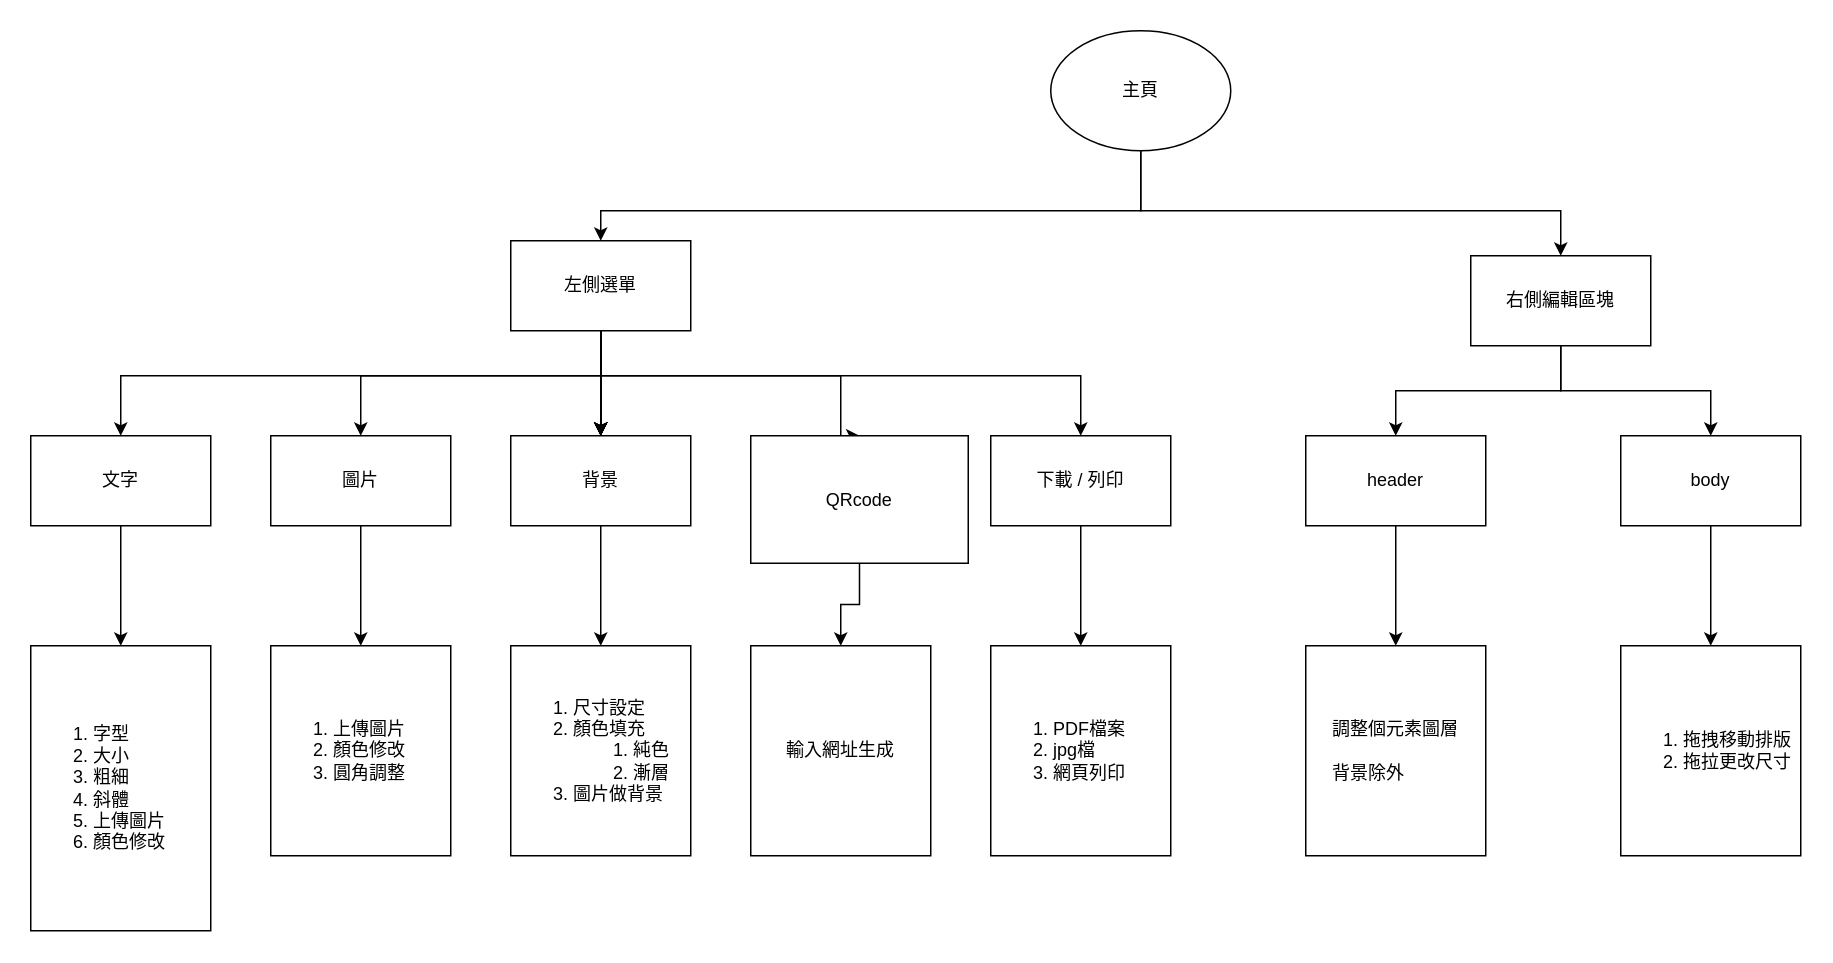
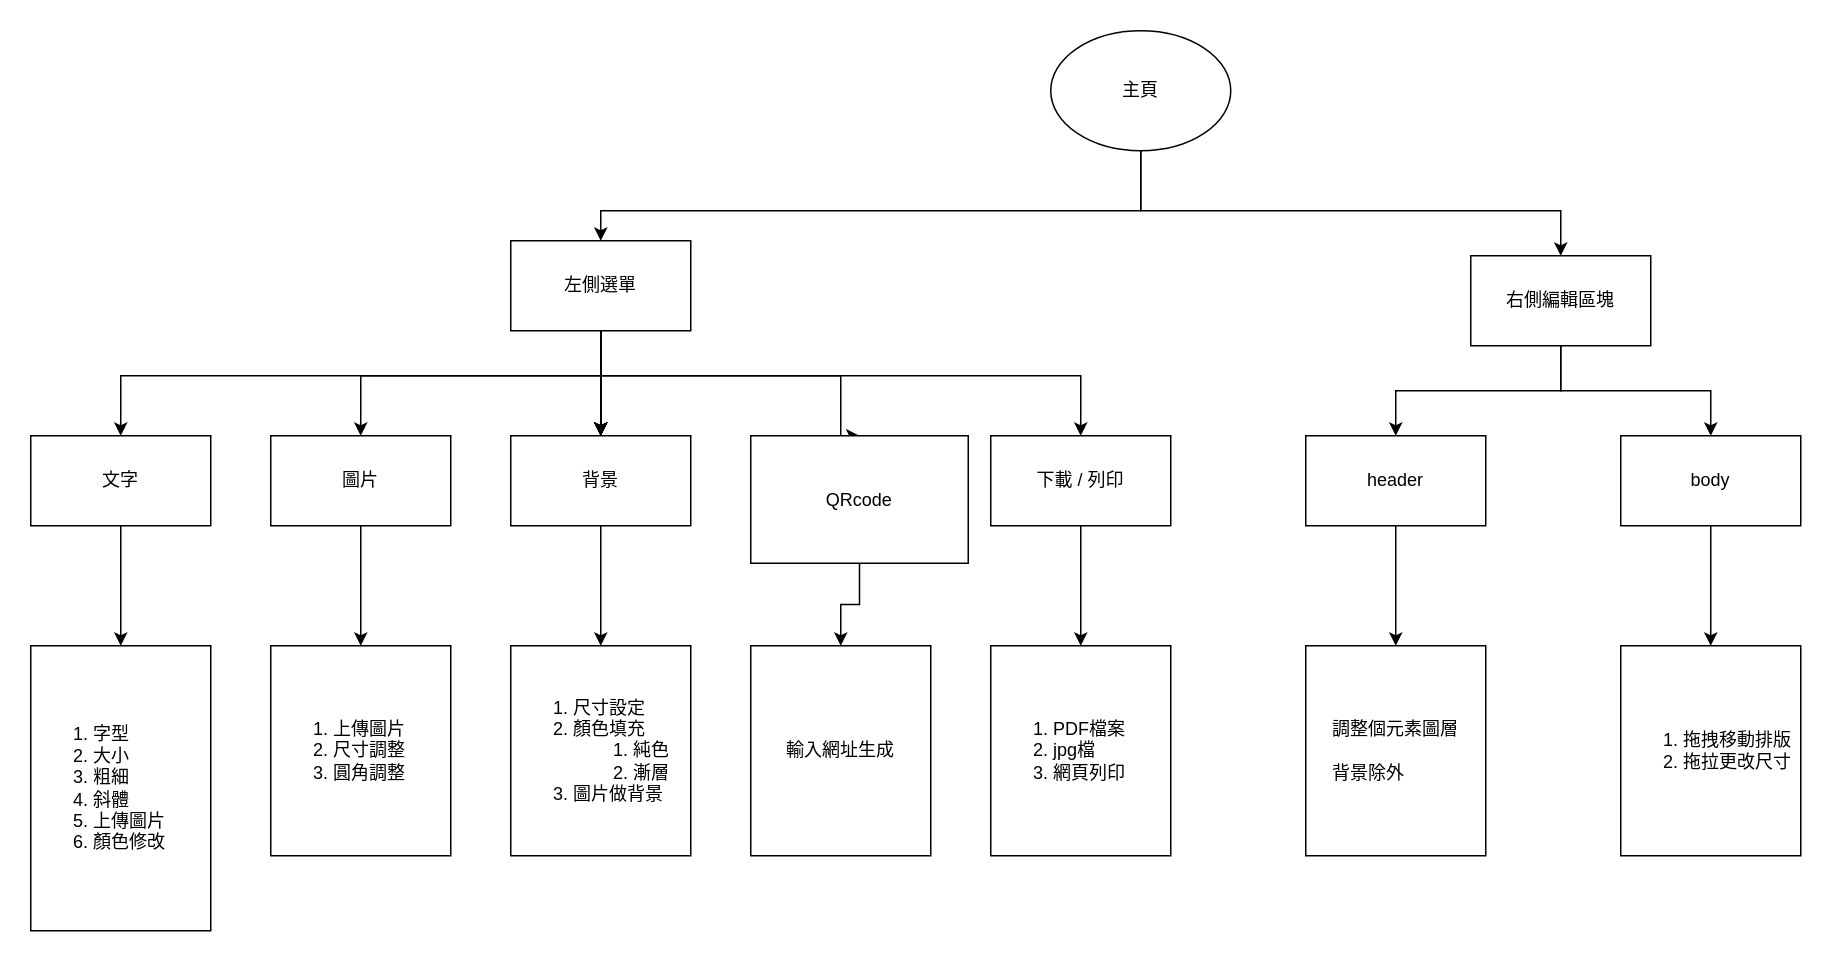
node "上傳圖片 顏色修改 圓角調整": label "上傳圖片 顏色修改 圓角調整" -> "上傳圖片 尺寸調整 圓角調整"
